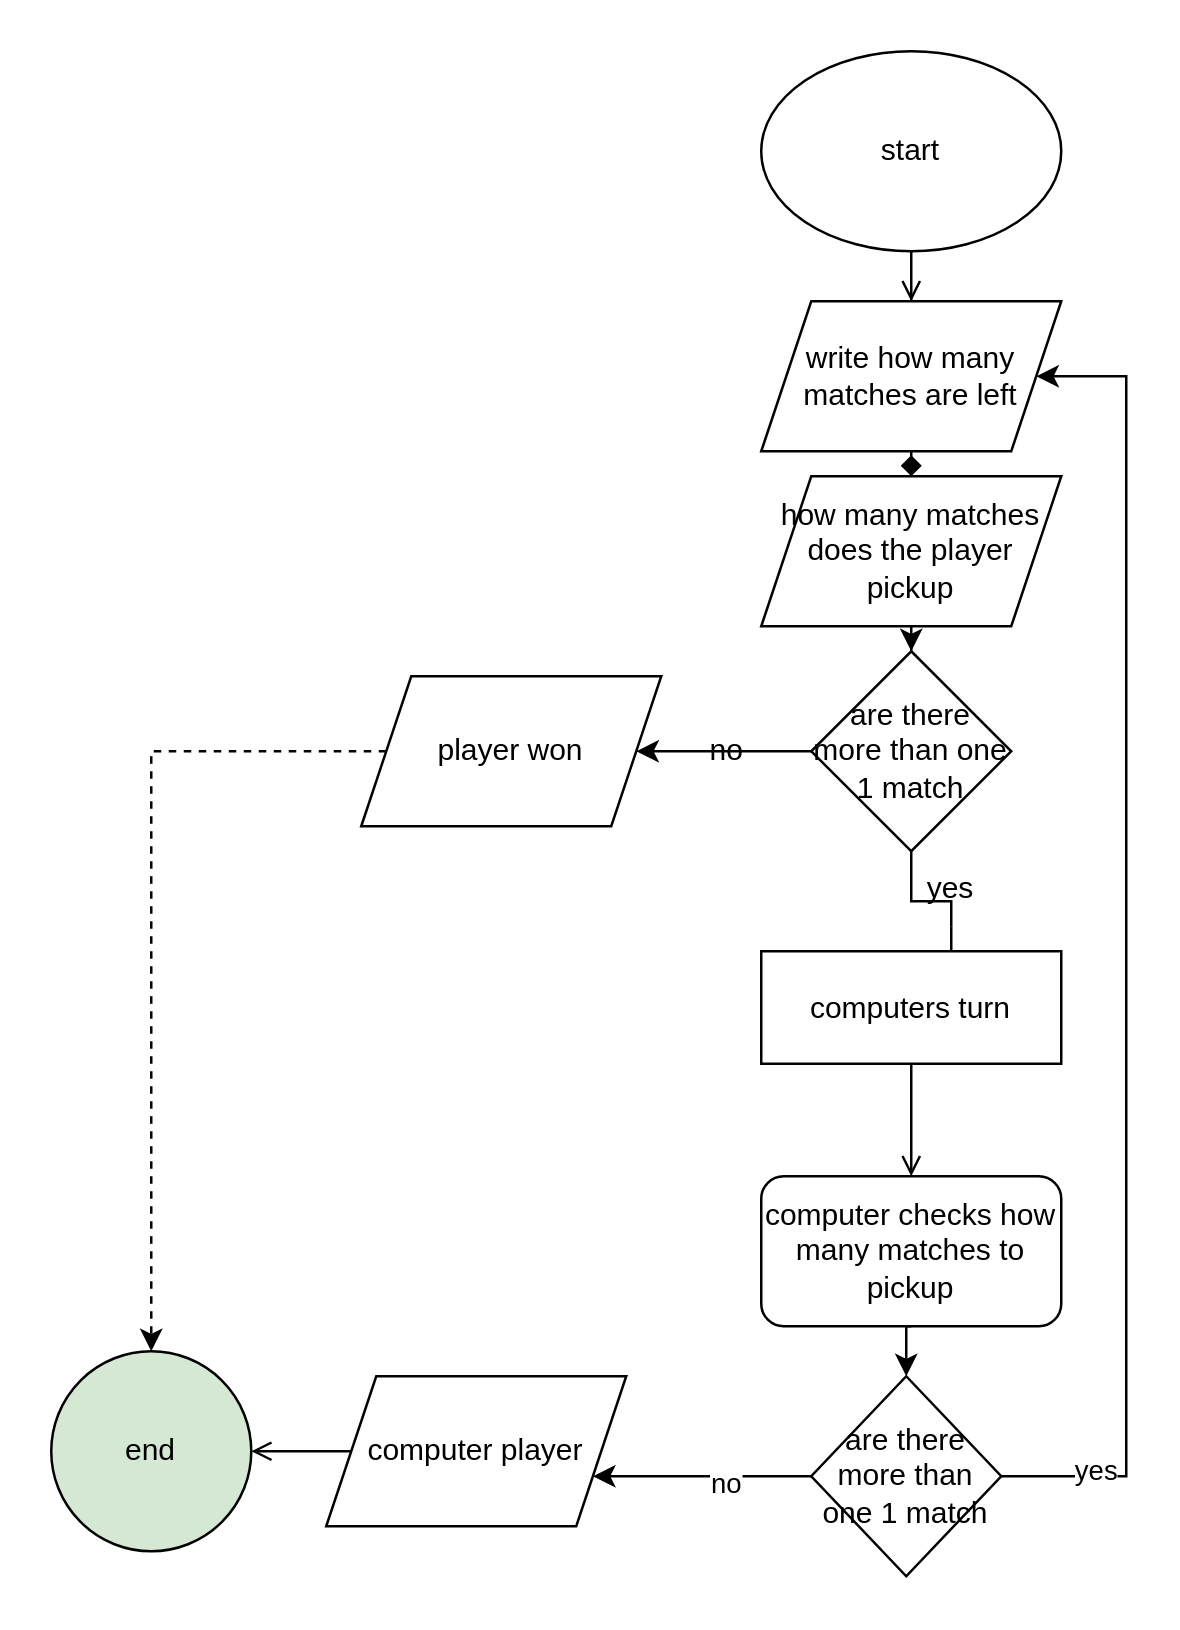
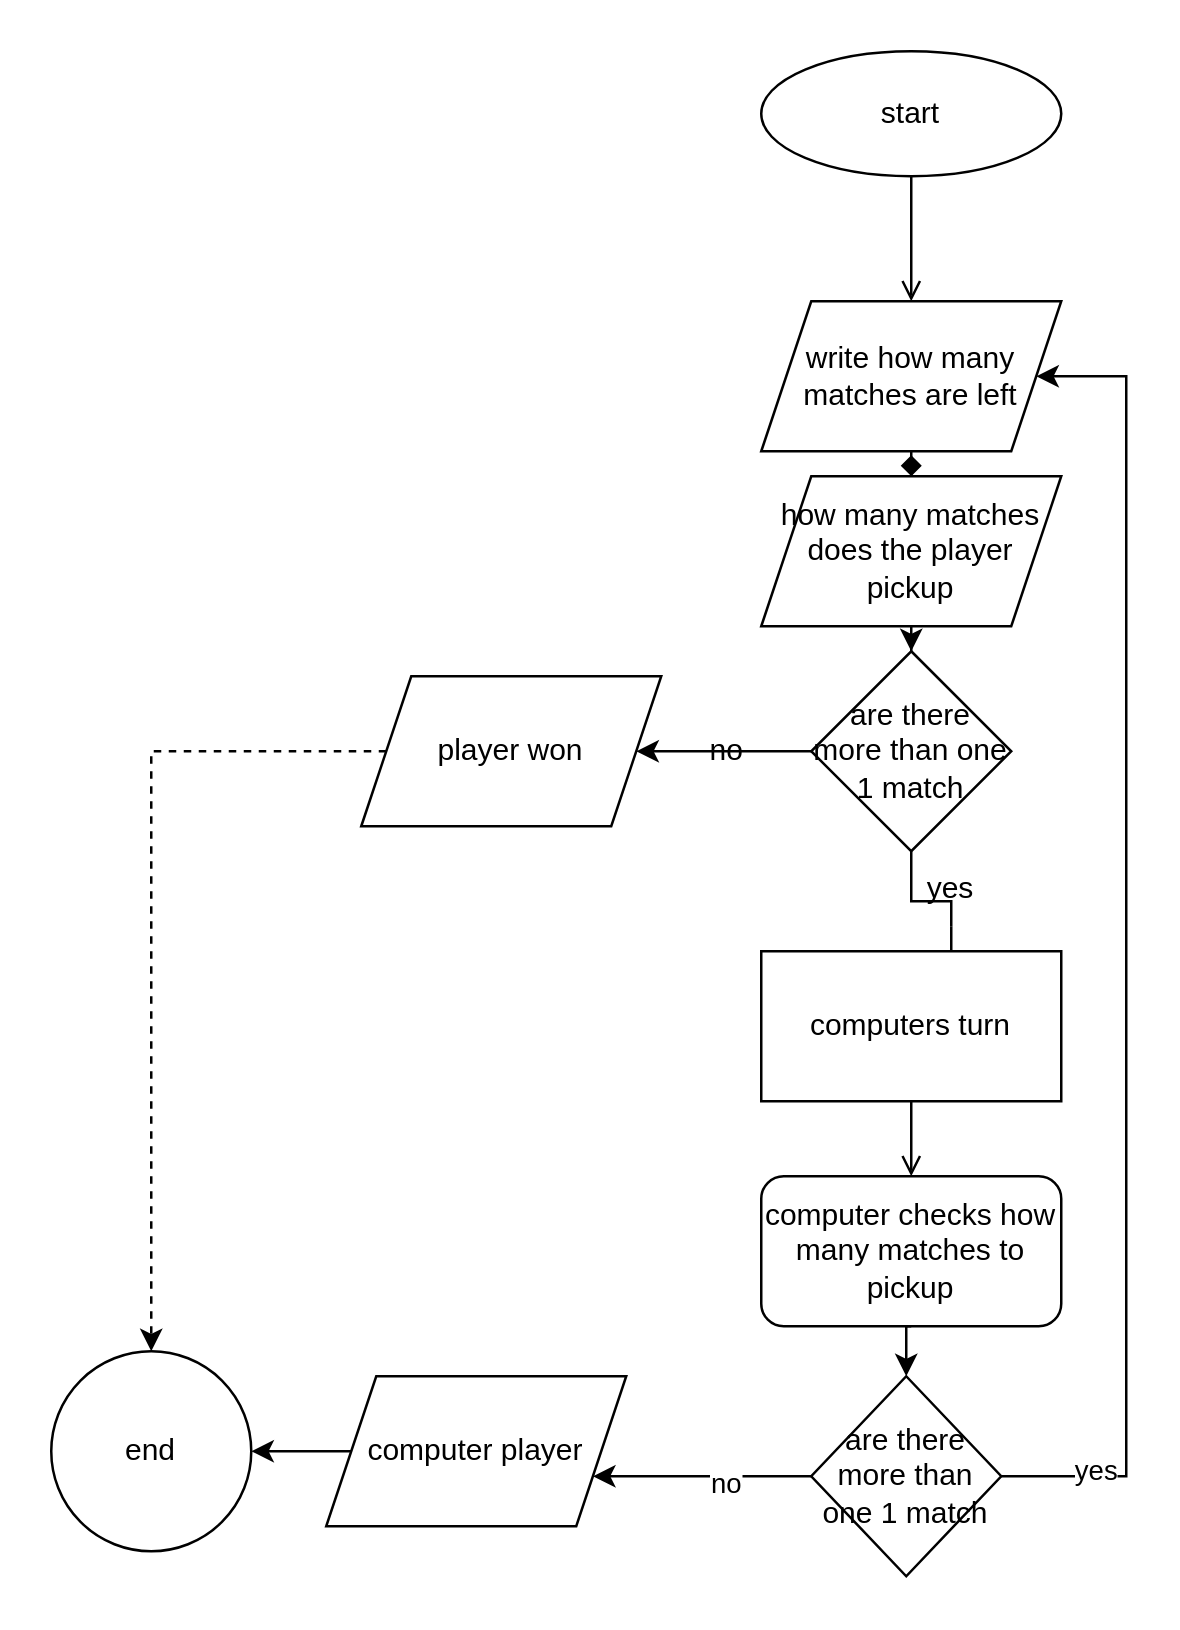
node "start": size 300x200 -> 300x125
node "computers turn": size 300x113 -> 300x150
node "end": fillcolor #d5e8d4 -> #ffffff
edge "computer player" -> "end": arrowhead open -> classic
